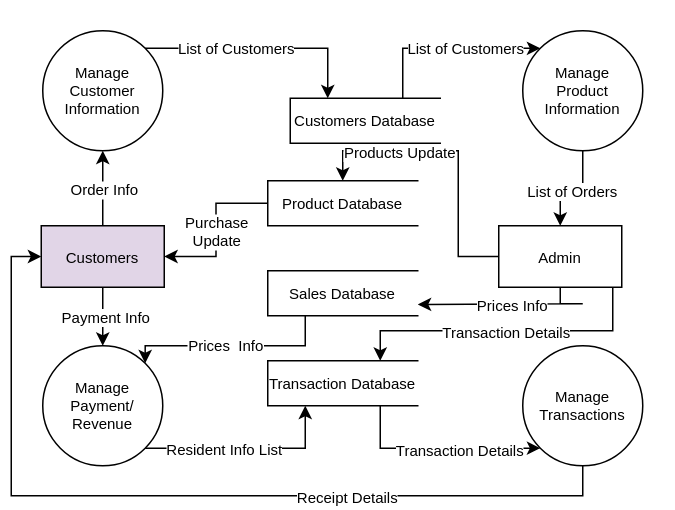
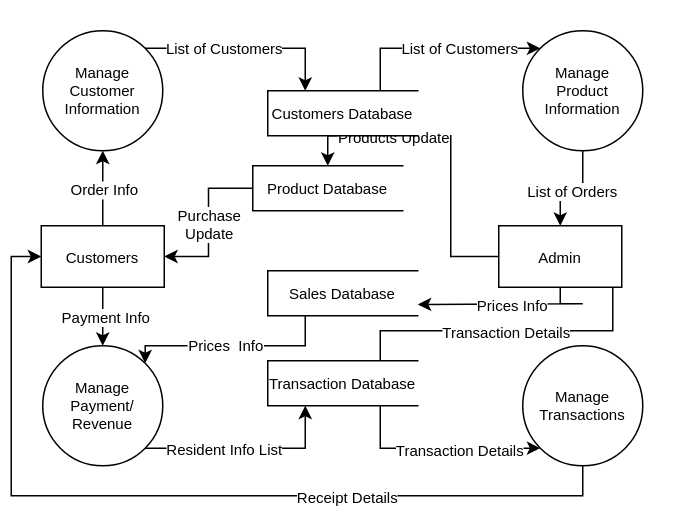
node "Customers Database": moved (365, 121) -> (343, 113)
node "Product Database": moved (343, 203) -> (328, 188)
node "Customers": fillcolor #e1d5e7 -> #ffffff
edge "Admin" -> "Transaction Database": arrowhead classic -> none
